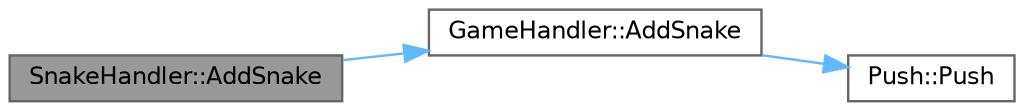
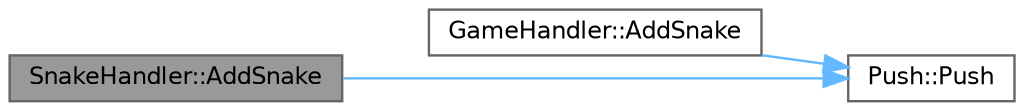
edge "SnakeHandler::AddSnake" -> "GameHandler::AddSnake": now "SnakeHandler::AddSnake" -> "Push::Push"
